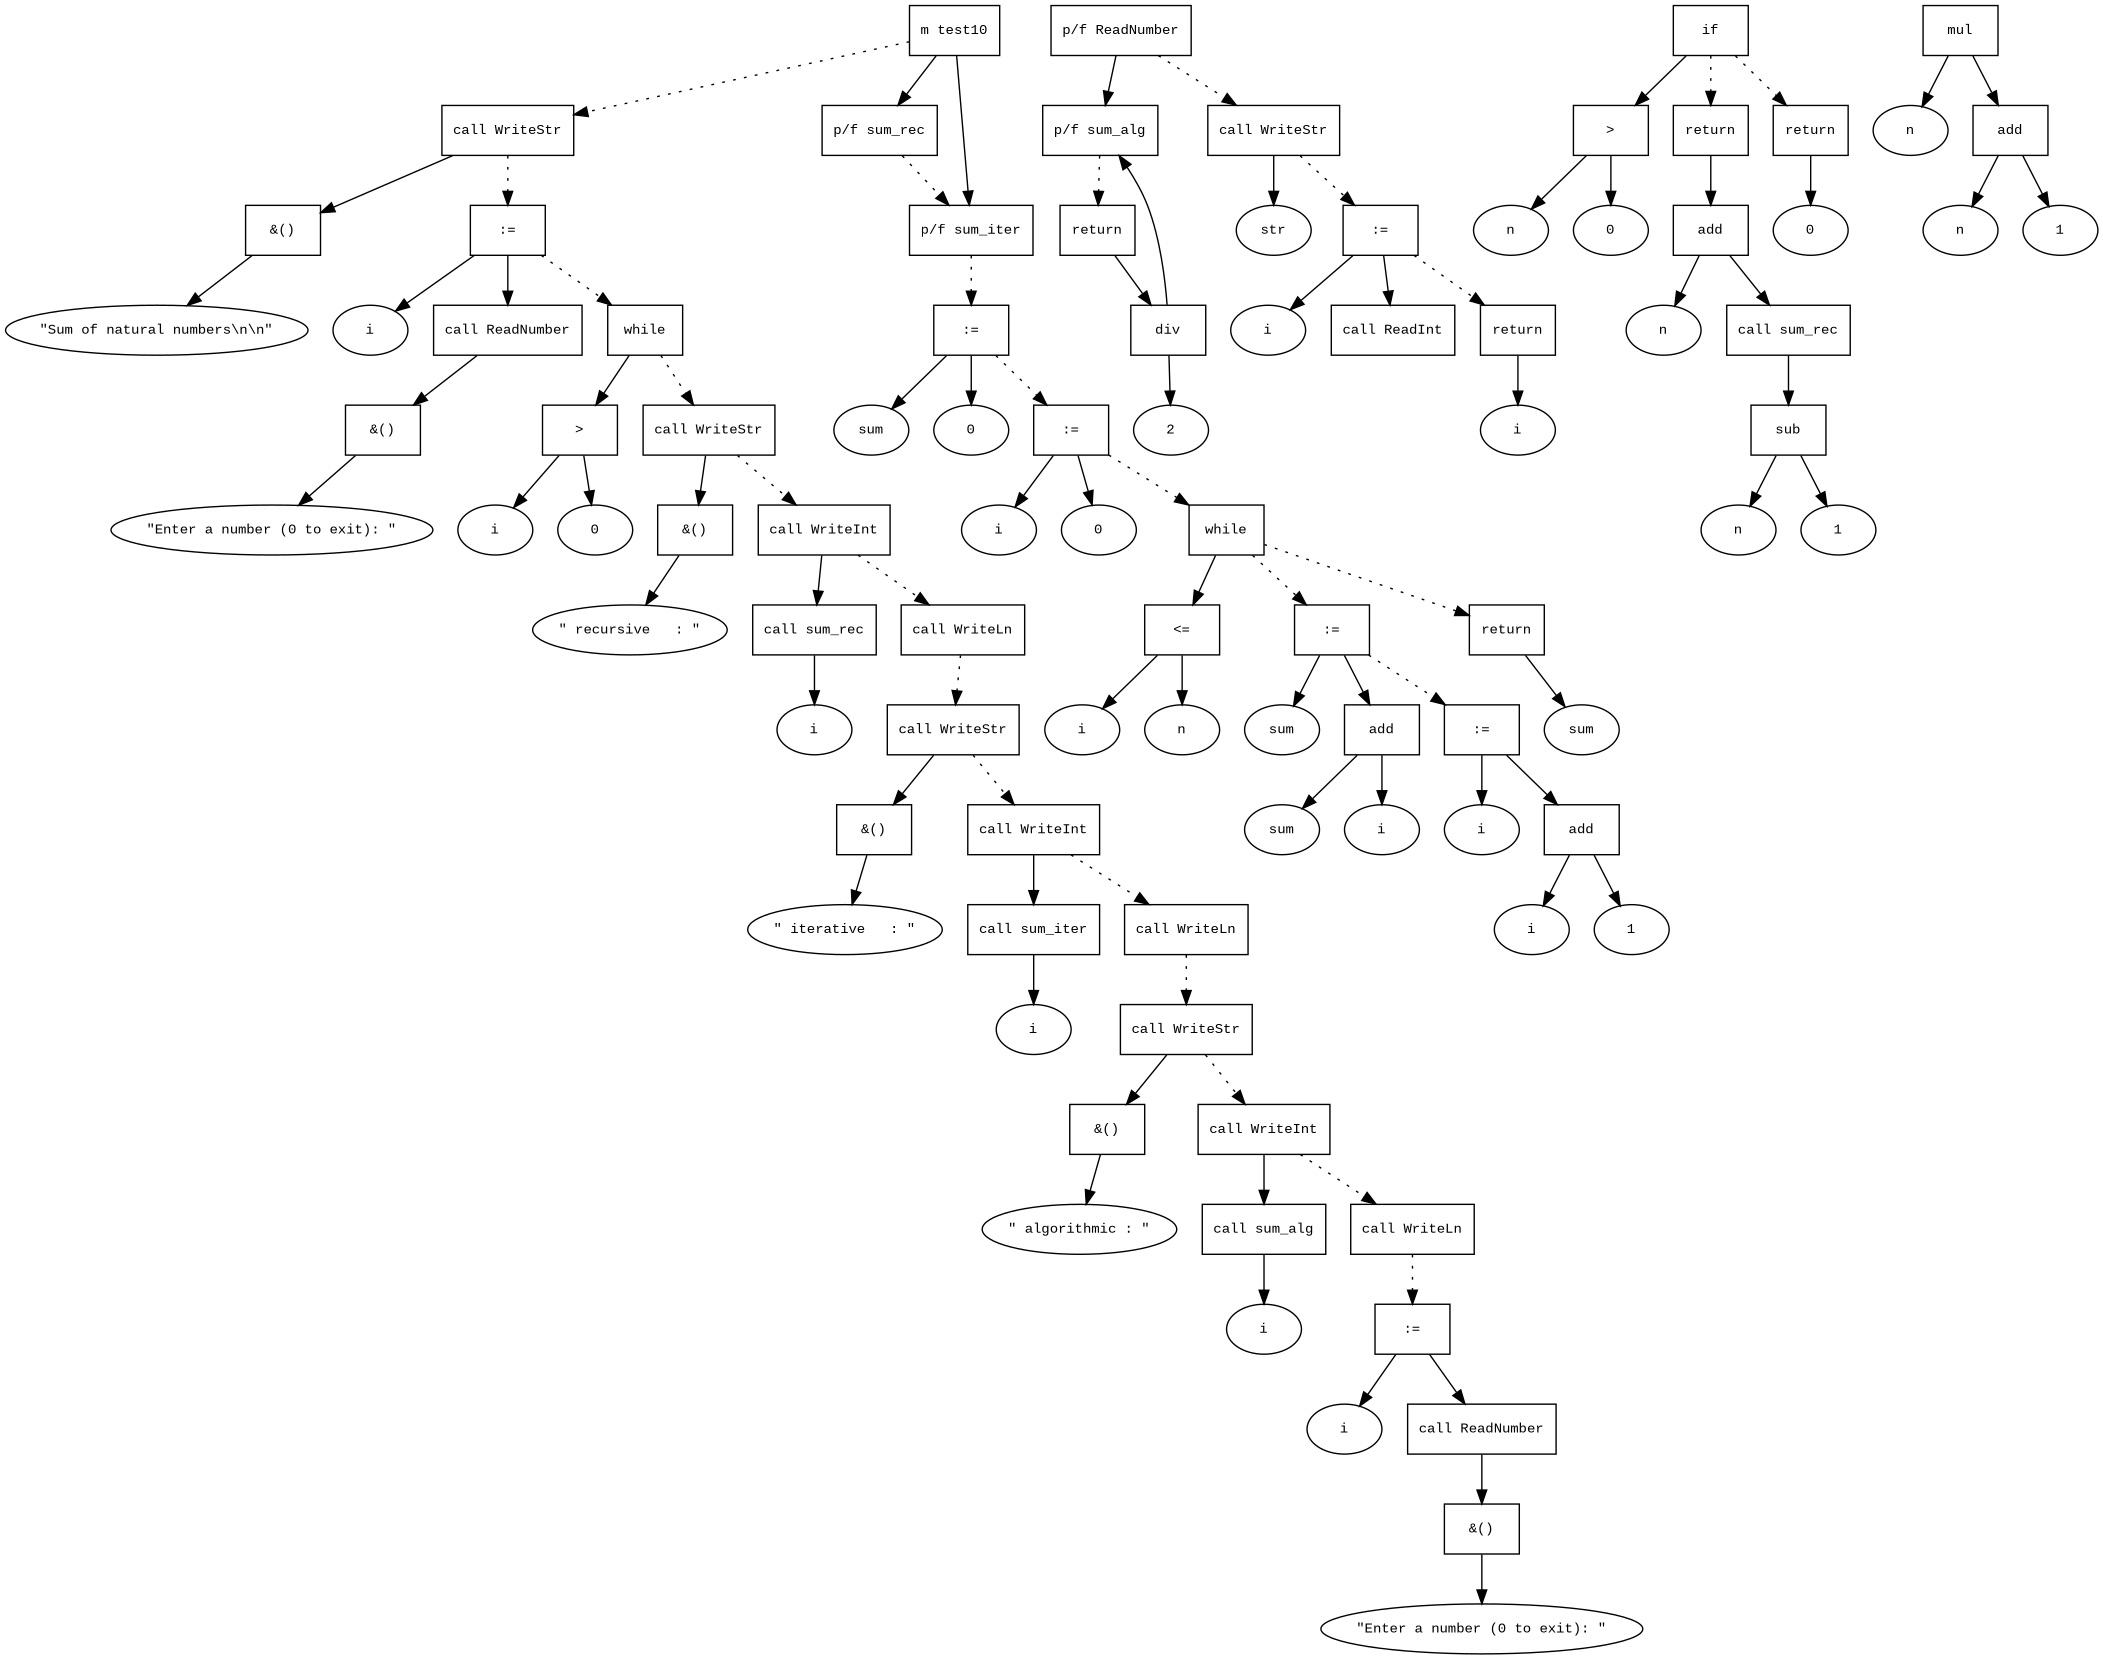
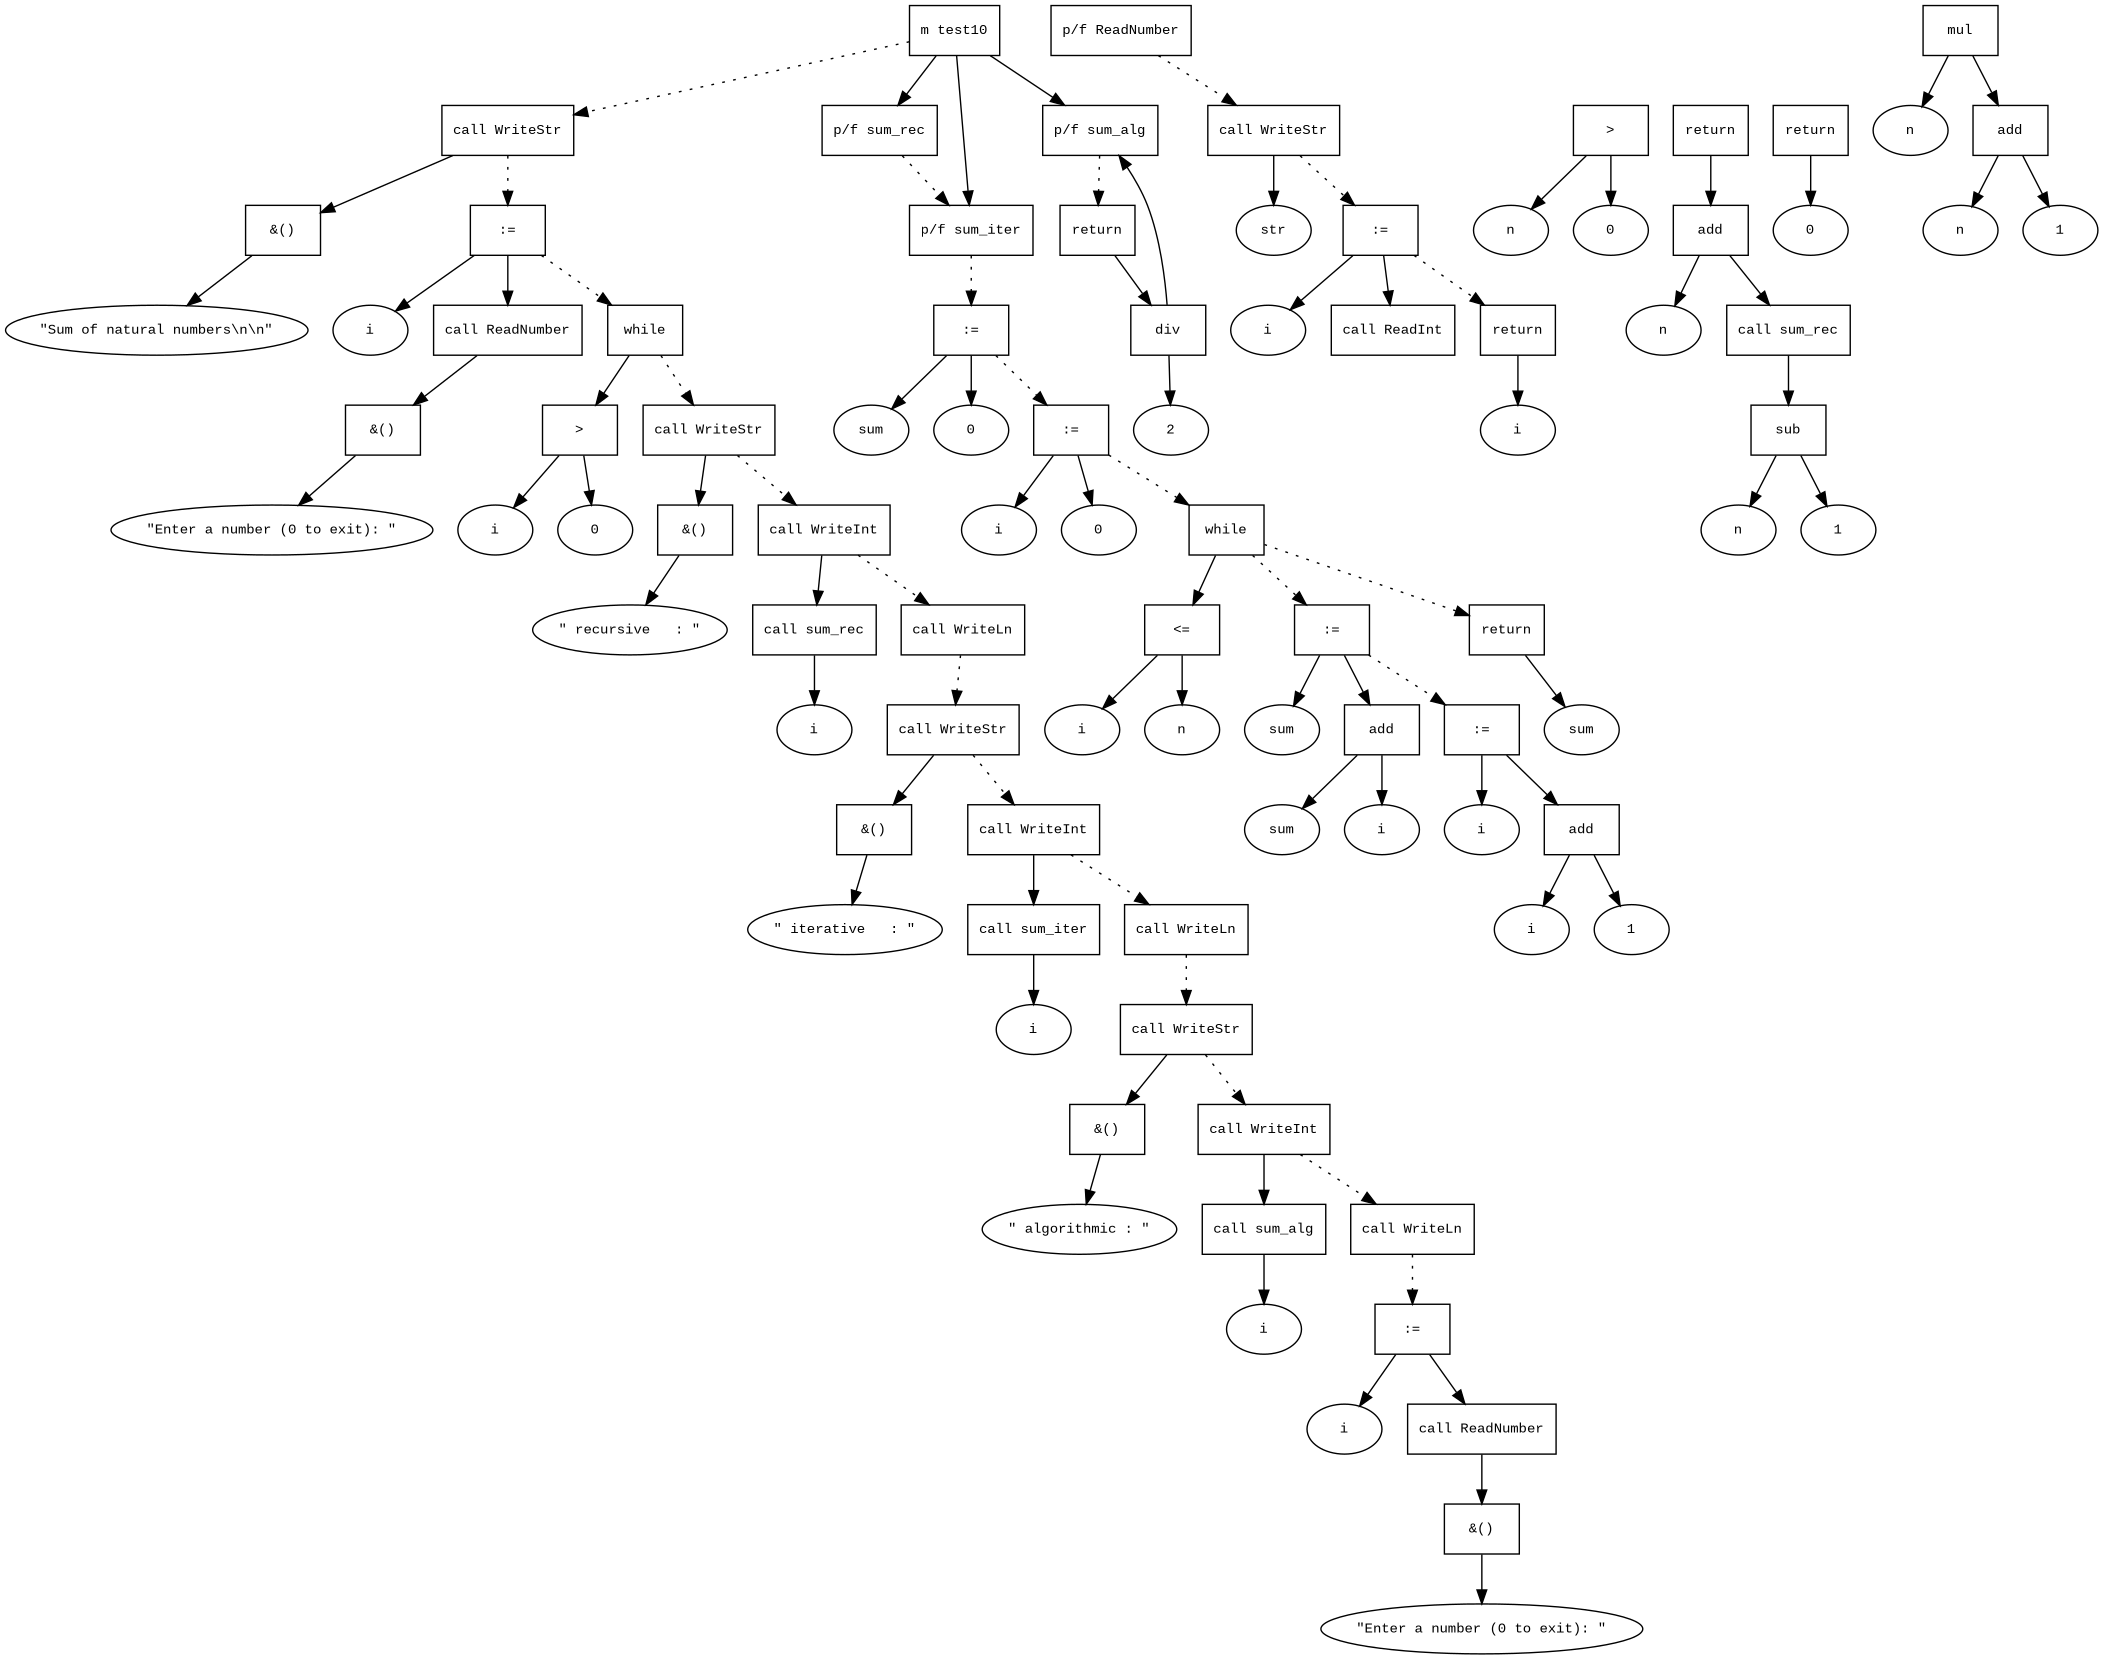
node "if": removed
edge "p/f ReadNumber" -> "p/f sum_alg": now "m test10" -> "p/f sum_alg"
